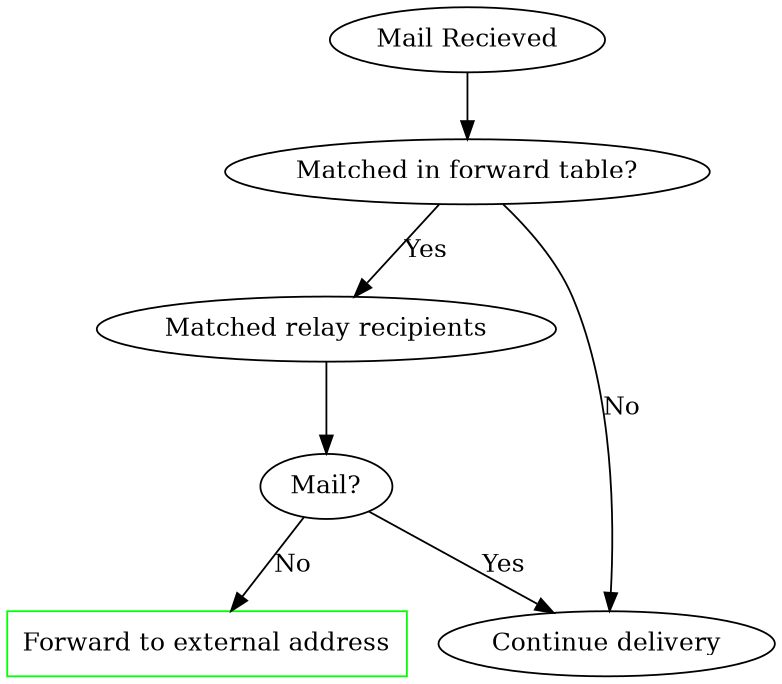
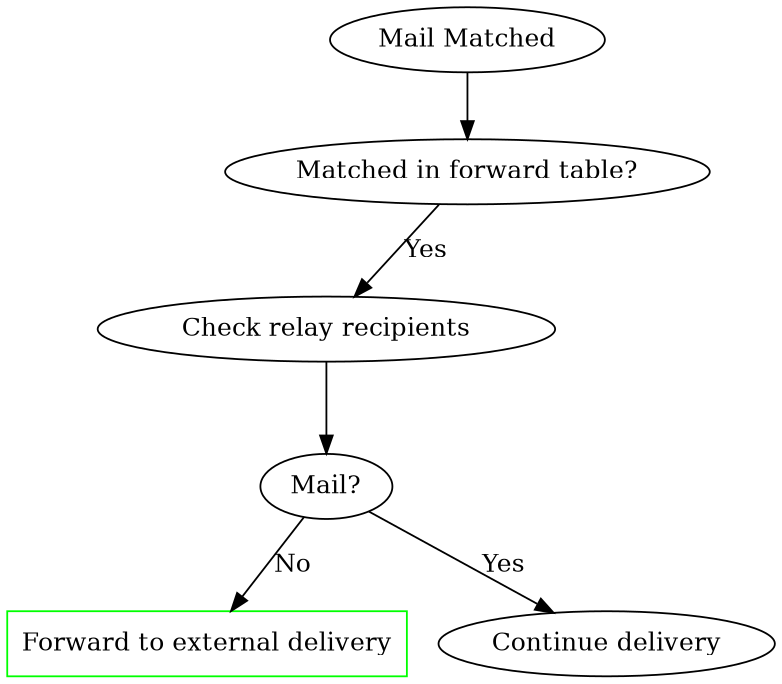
node "Mail Recieved": label "Mail Recieved" -> "Mail Matched"
node "Matched relay recipients": label "Matched relay recipients" -> "Check relay recipients"
edge "Matched in forward table?" -> "Continue delivery": removed, label "No"
node "Forward to external address": label "Forward to external address" -> "Forward to external delivery"
